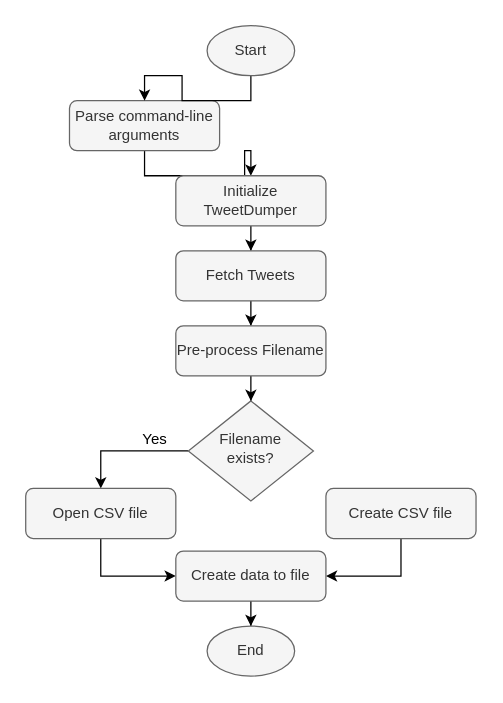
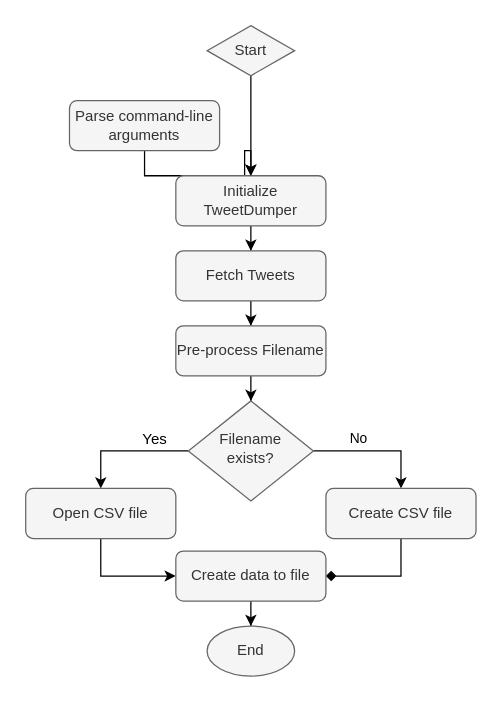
node "Start": shape ellipse -> diamond
edge "Start" -> "Parse command-line arguments": now "Start" -> "Initialize TweetDumper"
edge "Filename exists?" -> "Create CSV file": added, label "No"
edge "Create CSV file" -> "Create data to file": arrowhead classic -> diamond
